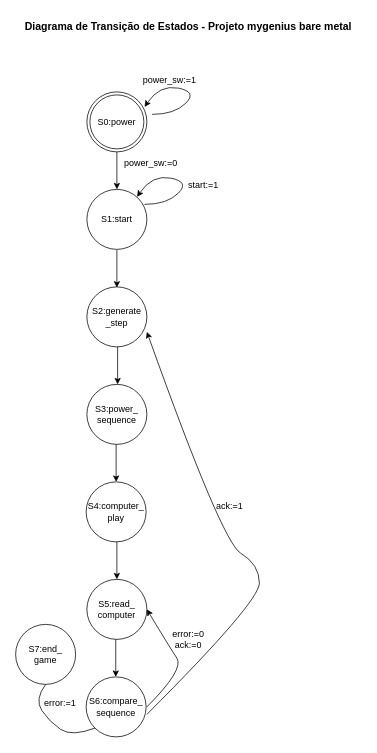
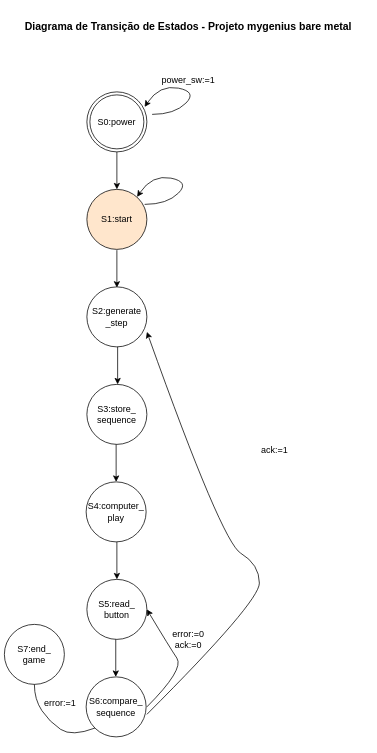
node "power_sw:=1": moved (169, 81) -> (188, 81)
node "power_sw:=0": removed
node "start:=1": removed
node "S1:start": fillcolor #ffffff -> #ffe6cc
node "S3:power_ sequence": label "S3:power_ sequence" -> "S3:store_ sequence"
node "ack:=1": moved (229, 507) -> (274, 450)
node "S5:read_ computer": label "S5:read_ computer" -> "S5:read_ button"
node "S7:end_ game": moved (45, 654) -> (34, 654)
